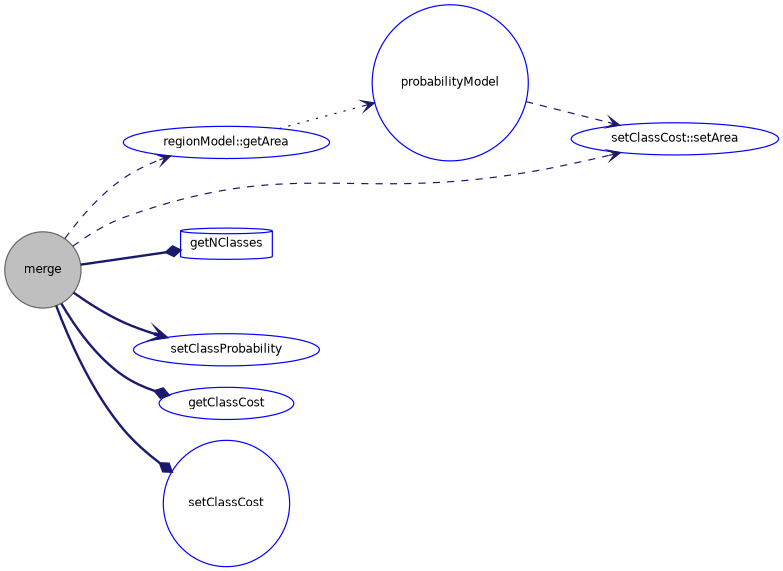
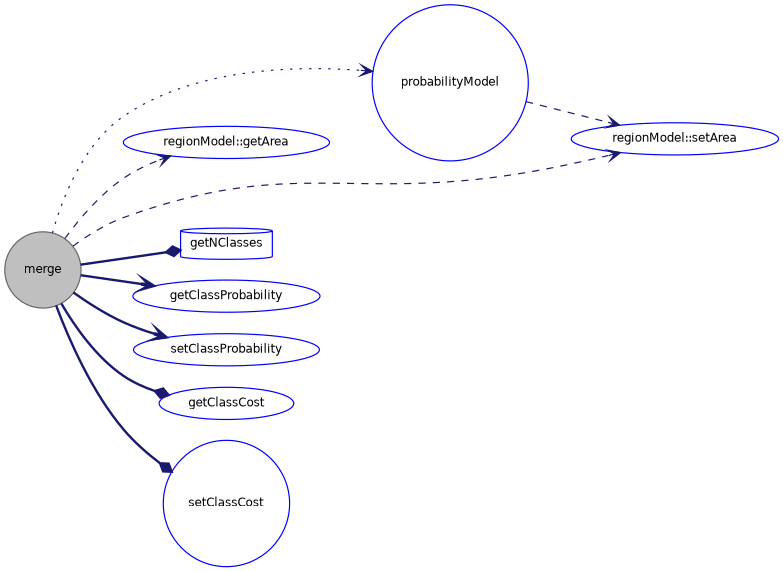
edge "regionModel::getArea" -> "probabilityModel": now "merge" -> "probabilityModel"
node "setClassCost::setArea": label "setClassCost::setArea" -> "regionModel::setArea"
node "getClassProbability": added
